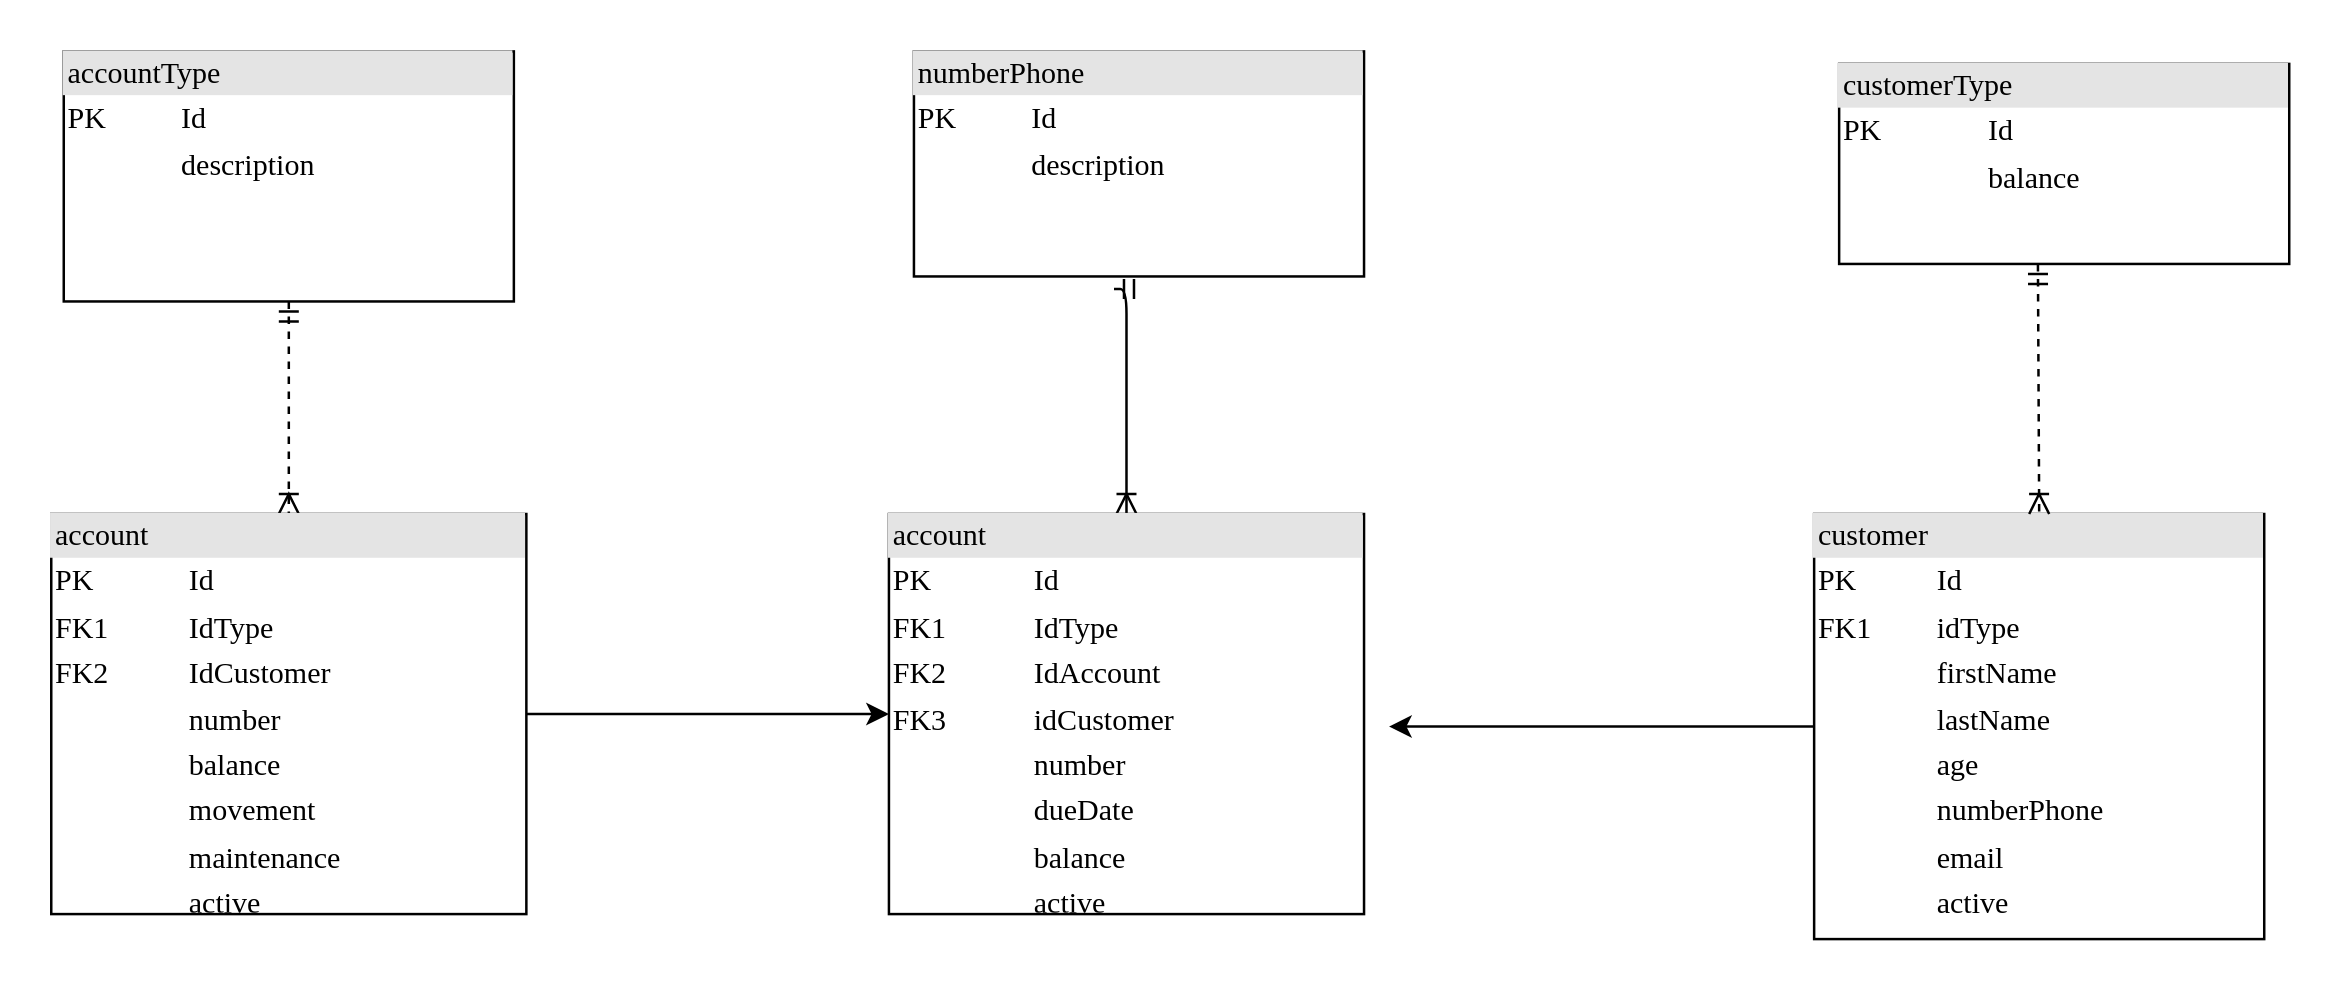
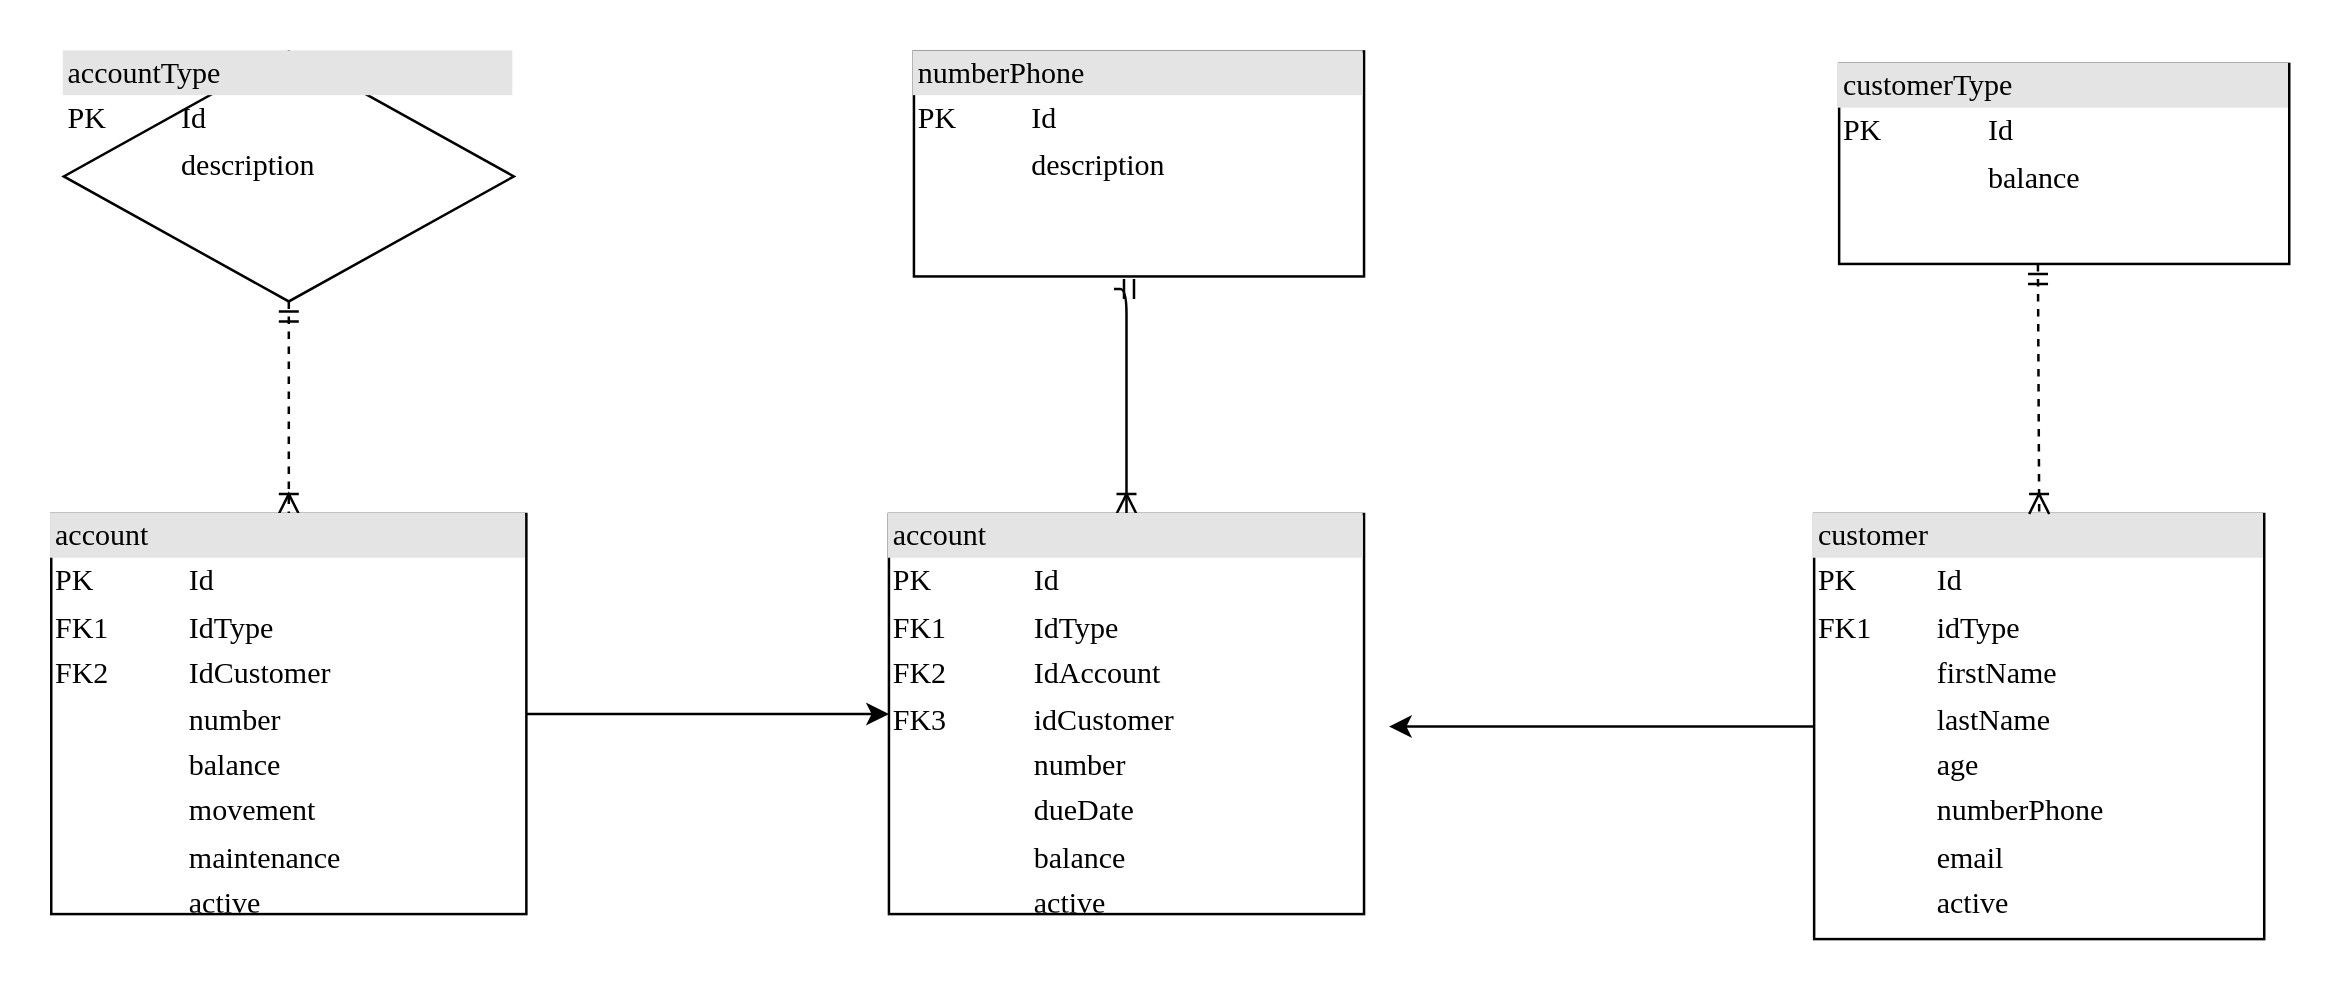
node "accountType PK Id description": shape rectangle -> diamond
